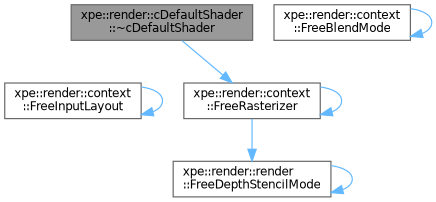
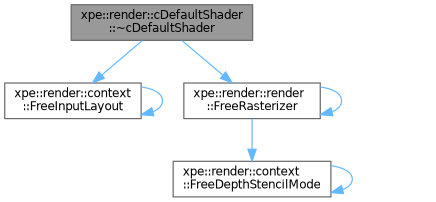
node "xpe::render::context ::FreeBlendMode": removed
edge "xpe::render::cDefaultShader ::~cDefaultShader" -> "xpe::render::context ::FreeInputLayout": added
node "xpe::render::context ::FreeRasterizer": label "xpe::render::context ::FreeRasterizer" -> "xpe::render::render ::FreeRasterizer"
node "xpe::render::render ::FreeDepthStencilMode": label "xpe::render::render ::FreeDepthStencilMode" -> "xpe::render::context ::FreeDepthStencilMode"
